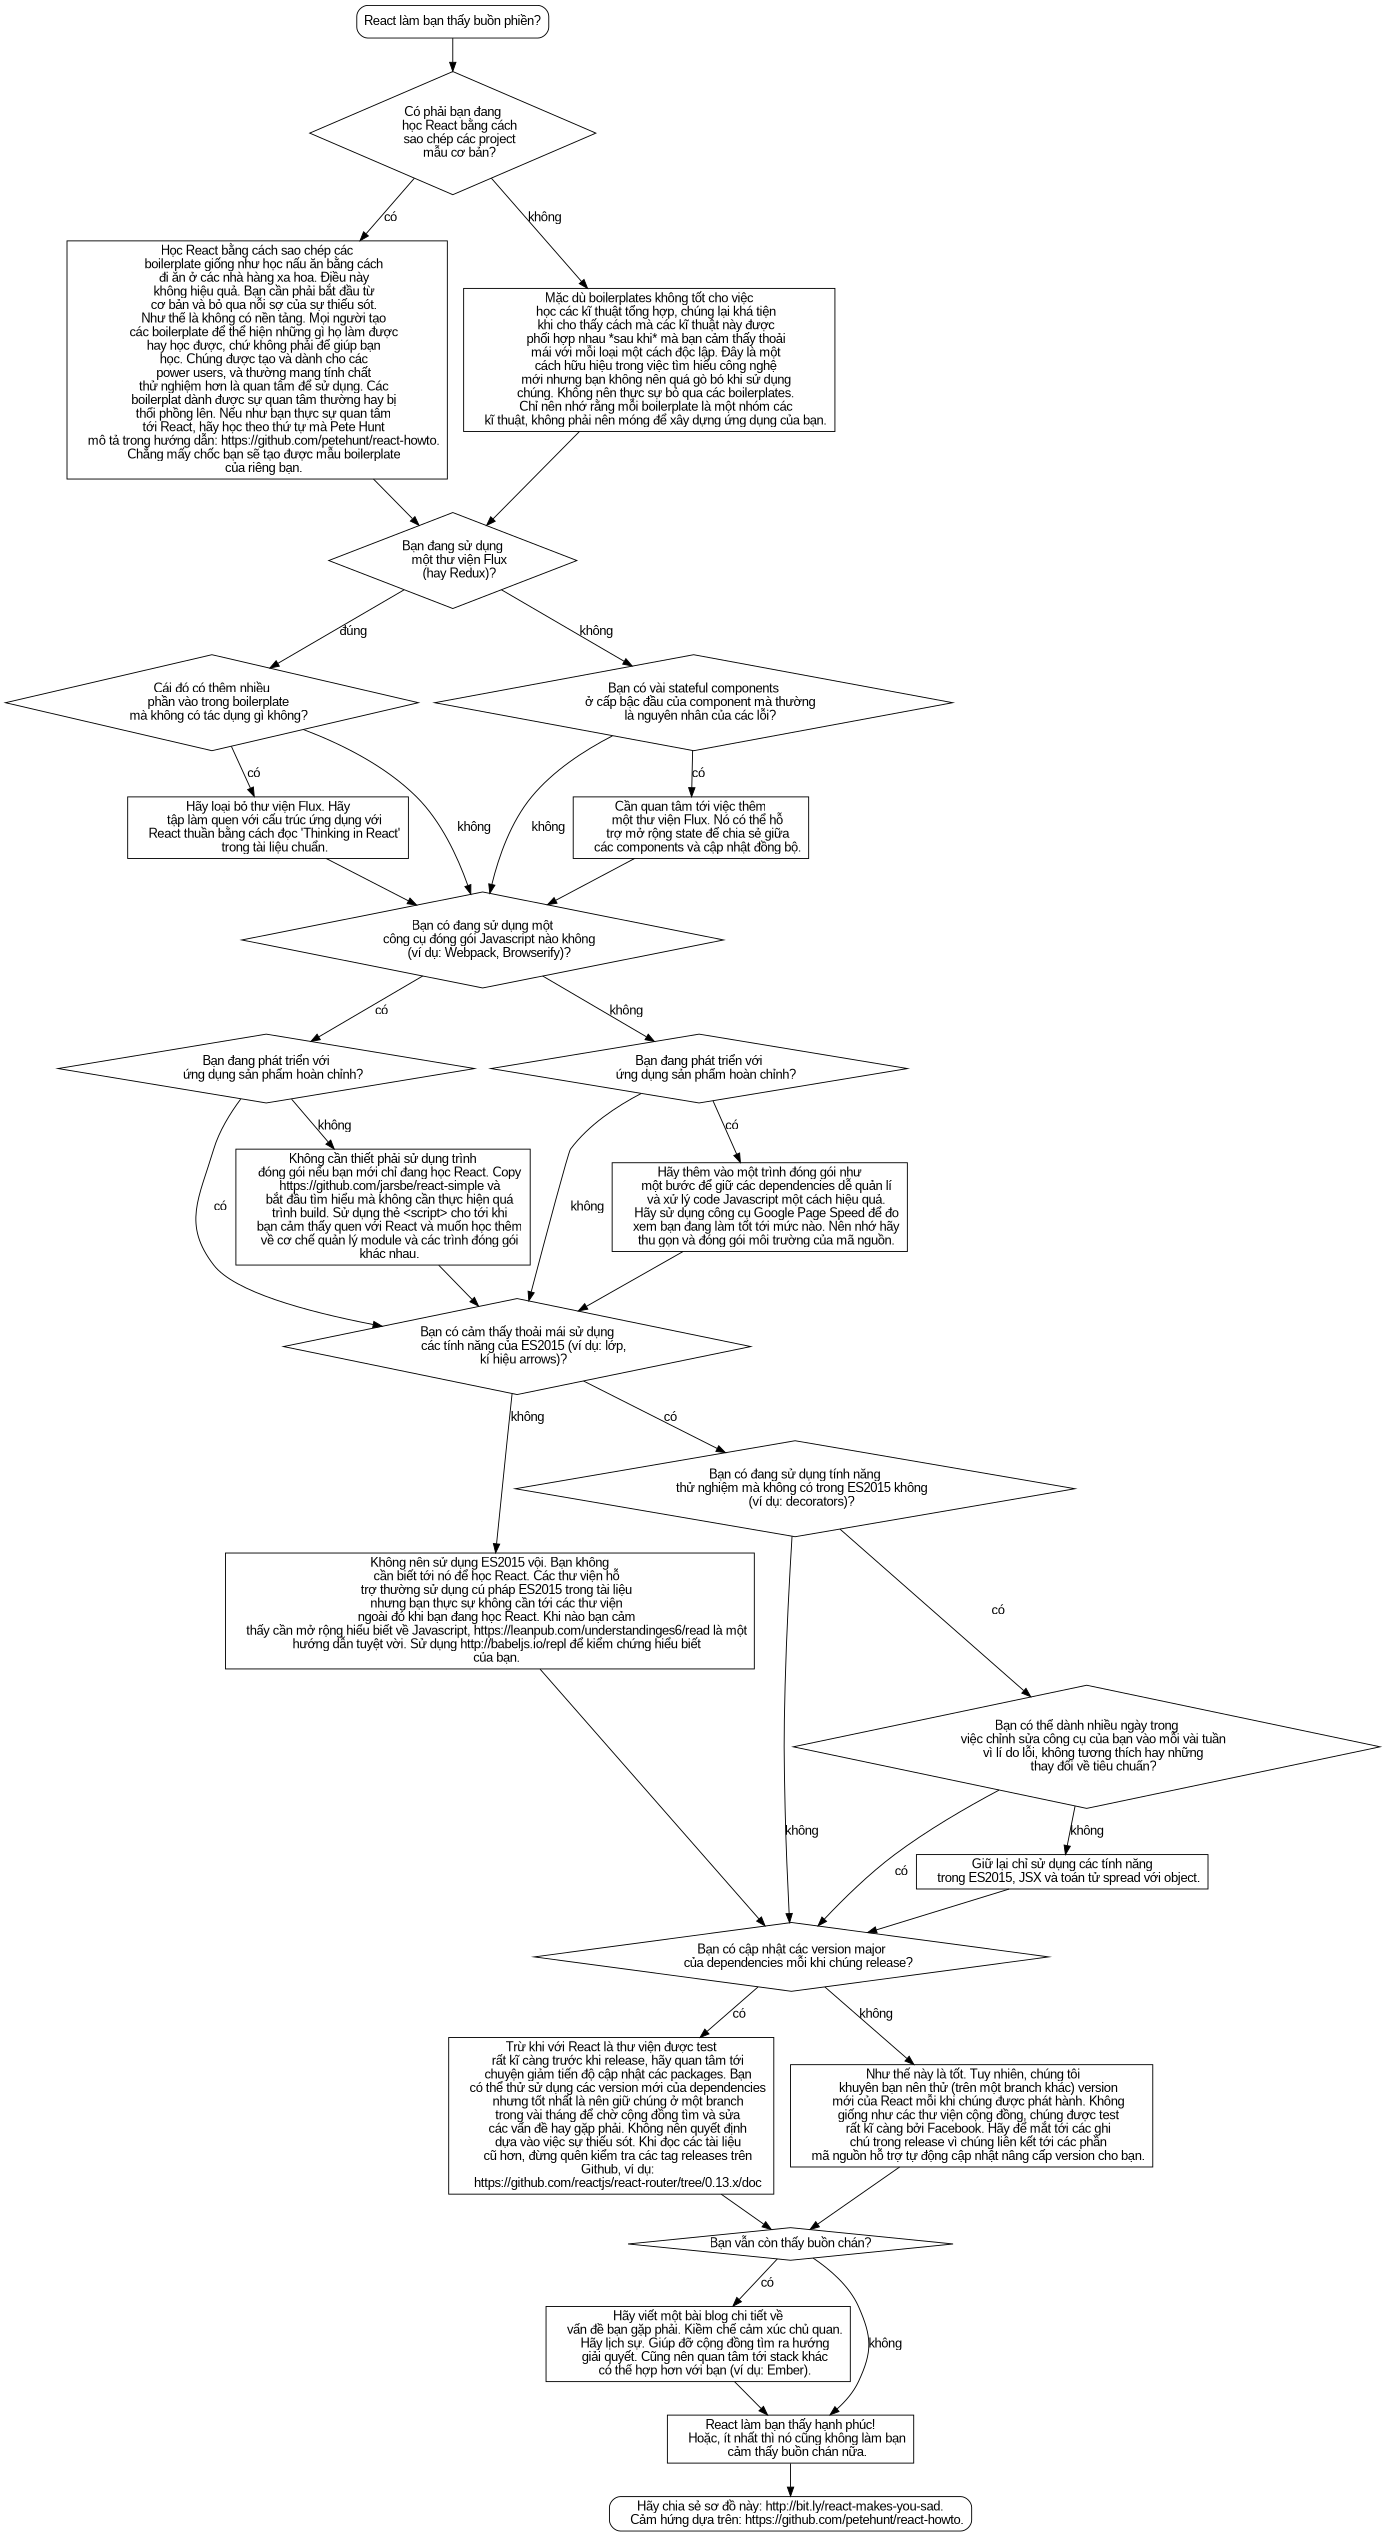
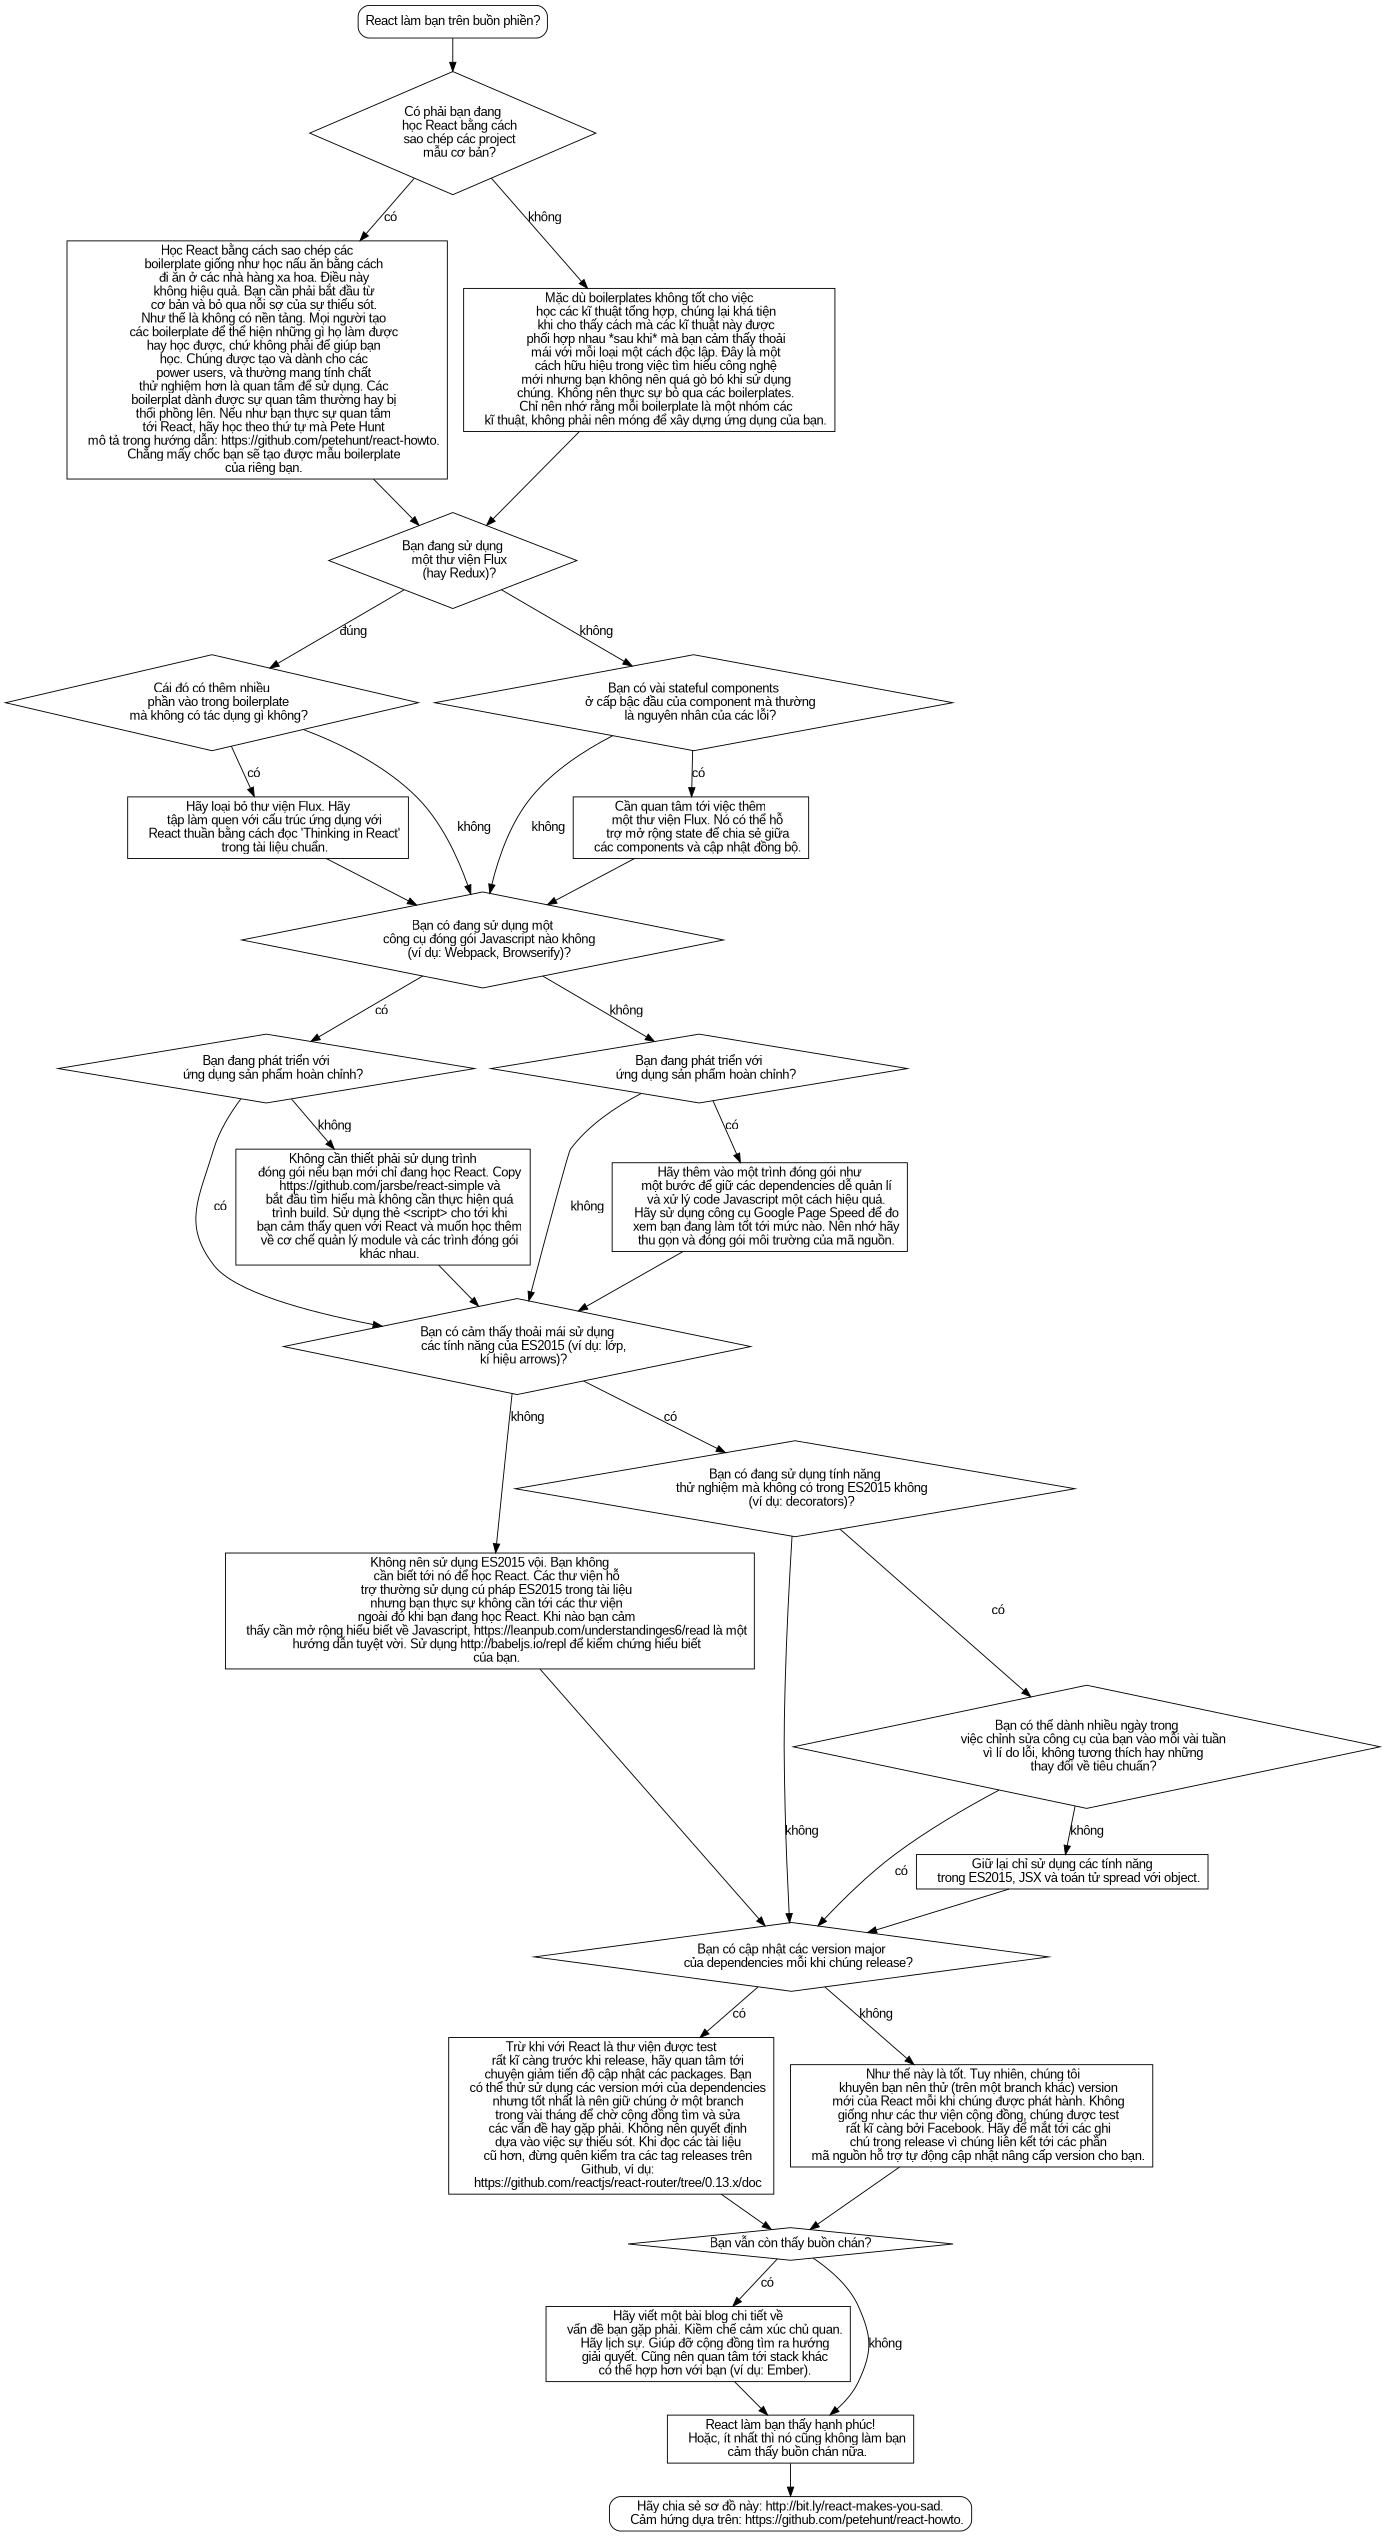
node "React làm bạn thấy buồn phiền?": label "React làm bạn thấy buồn phiền?" -> "React làm bạn trên buồn phiền?"
